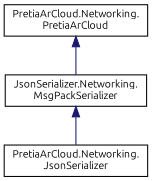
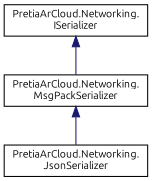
node "PretiaArCloud.Networking. PretiaArCloud": label "PretiaArCloud.Networking. PretiaArCloud" -> "PretiaArCloud.Networking. ISerializer"
node "JsonSerializer.Networking. MsgPackSerializer": label "JsonSerializer.Networking. MsgPackSerializer" -> "PretiaArCloud.Networking. MsgPackSerializer"
